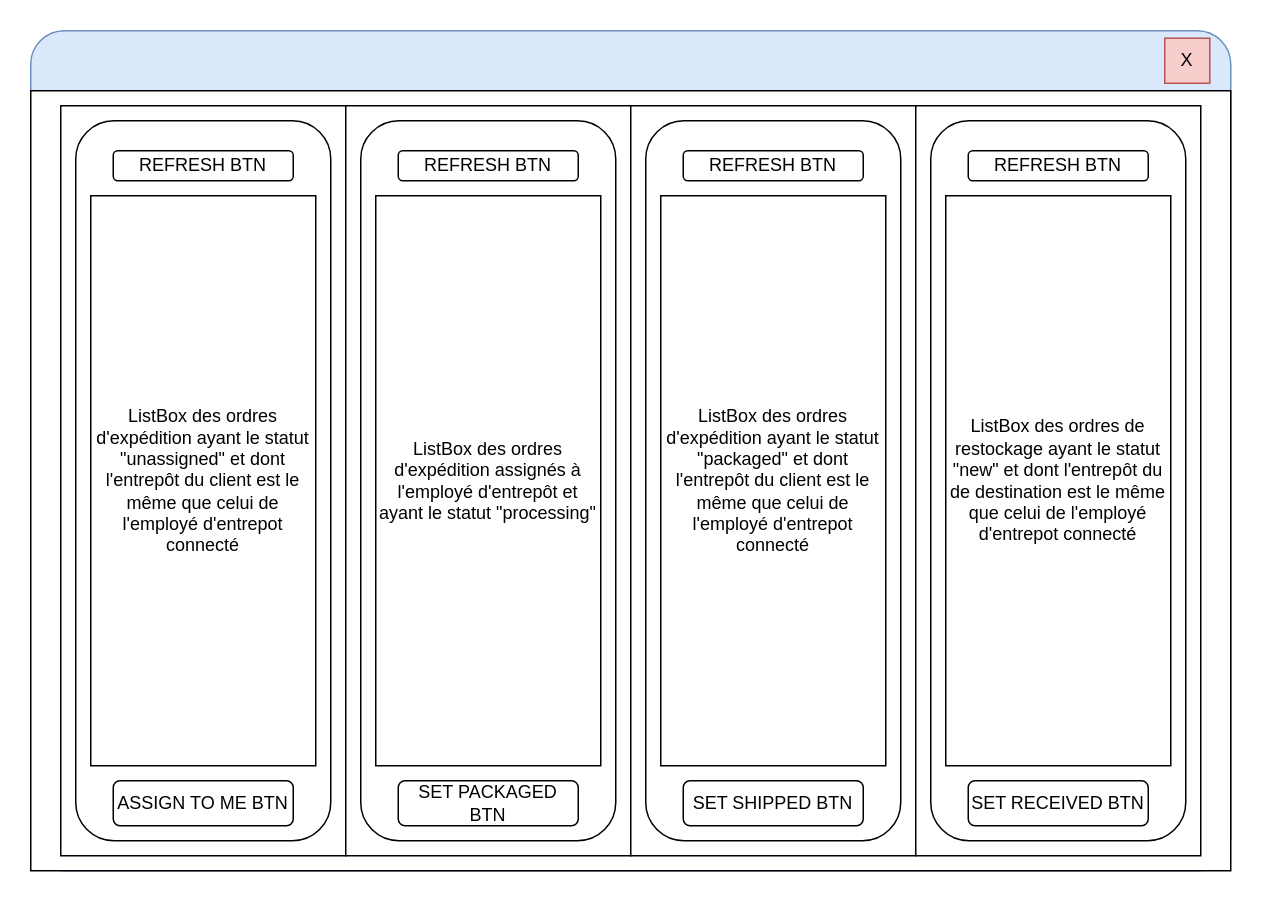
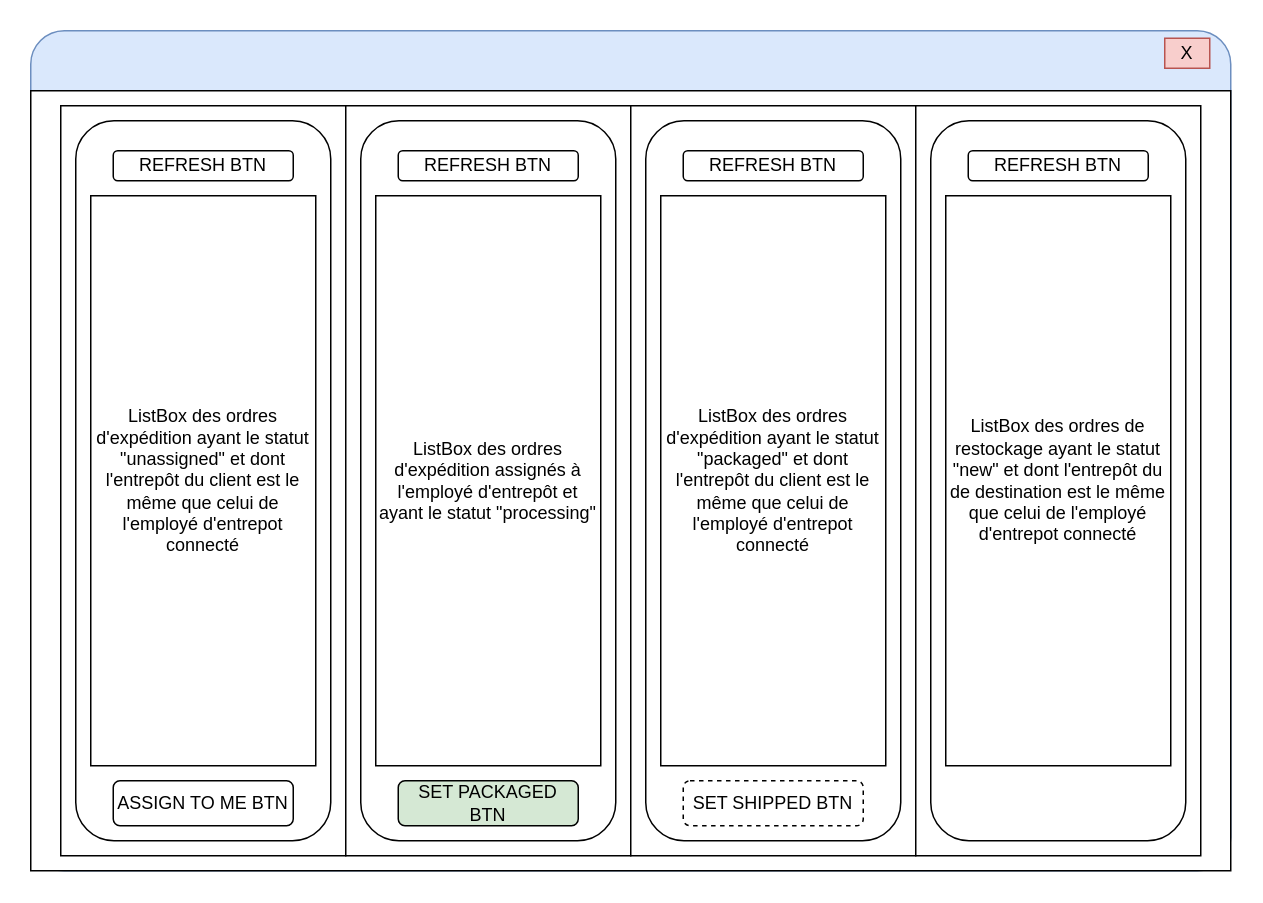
node "X": size 45x45 -> 45x30
node "SET PACKAGED BTN": fillcolor #ffffff -> #d5e8d4
node "SET SHIPPED BTN": style solid -> dashed
node "SET RECEIVED BTN": removed
